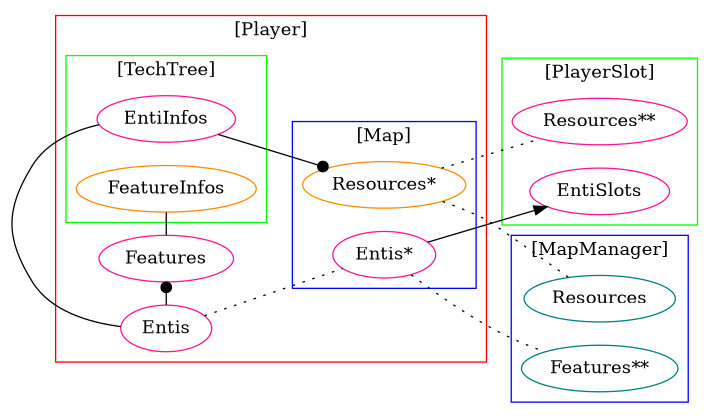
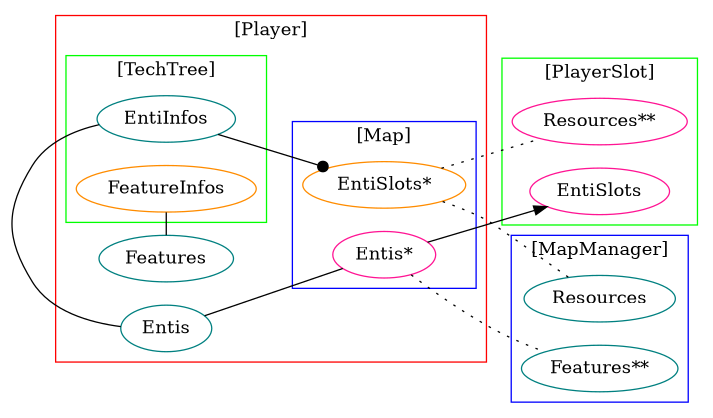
node "EntiInfos": color deeppink -> teal
node "Resources*": label "Resources*" -> "EntiSlots*"
node "Features": color deeppink -> teal
edge "Entis*" -- "Entis": style dotted -> solid
edge "Entis" -> "Features": removed
node "Entis": color deeppink -> teal
